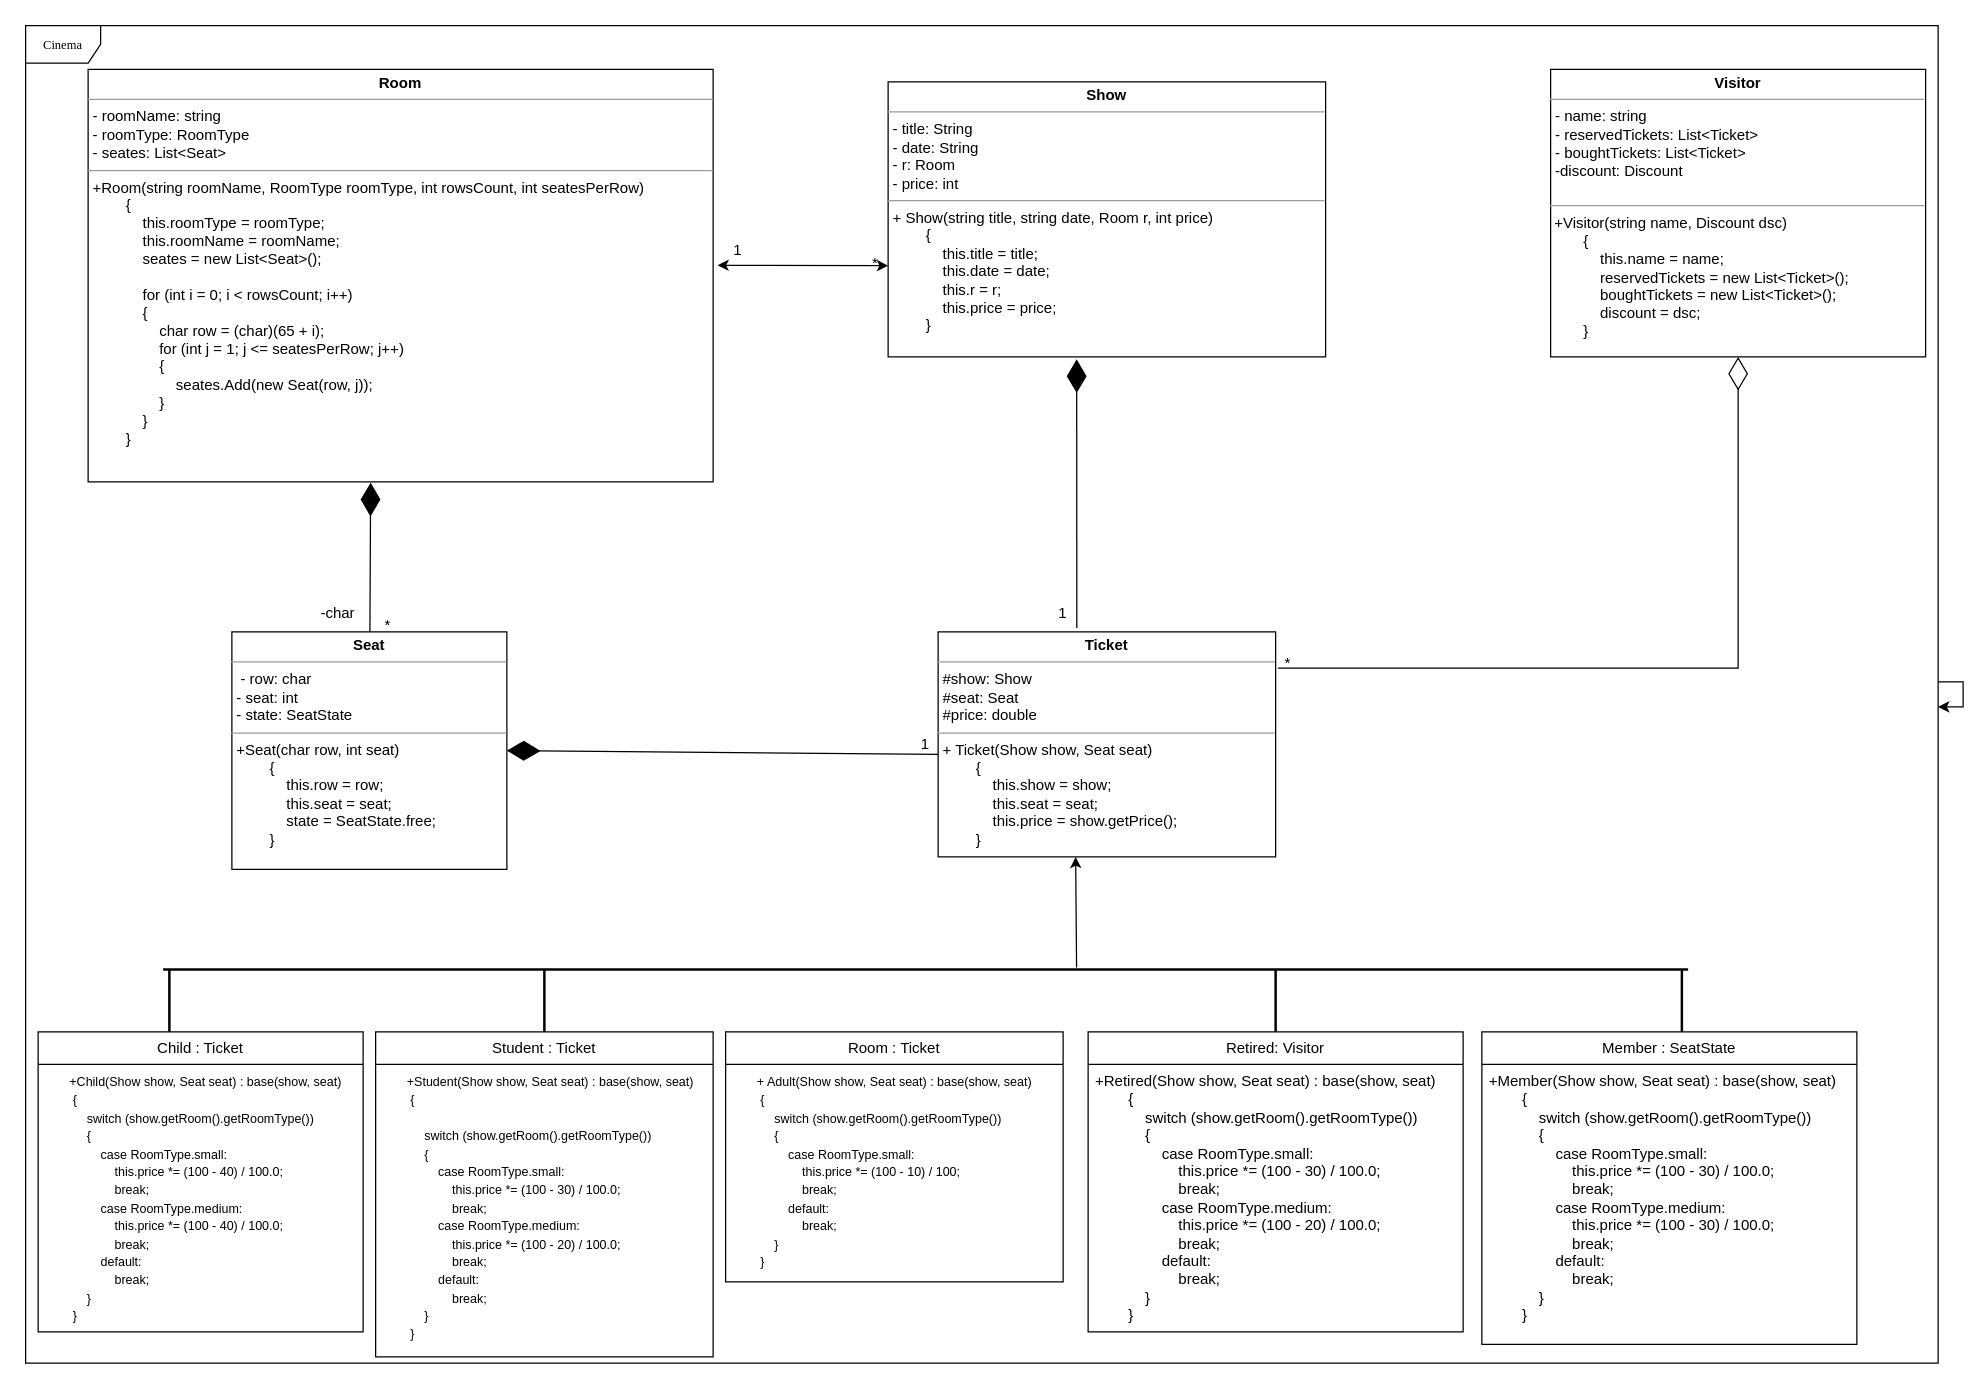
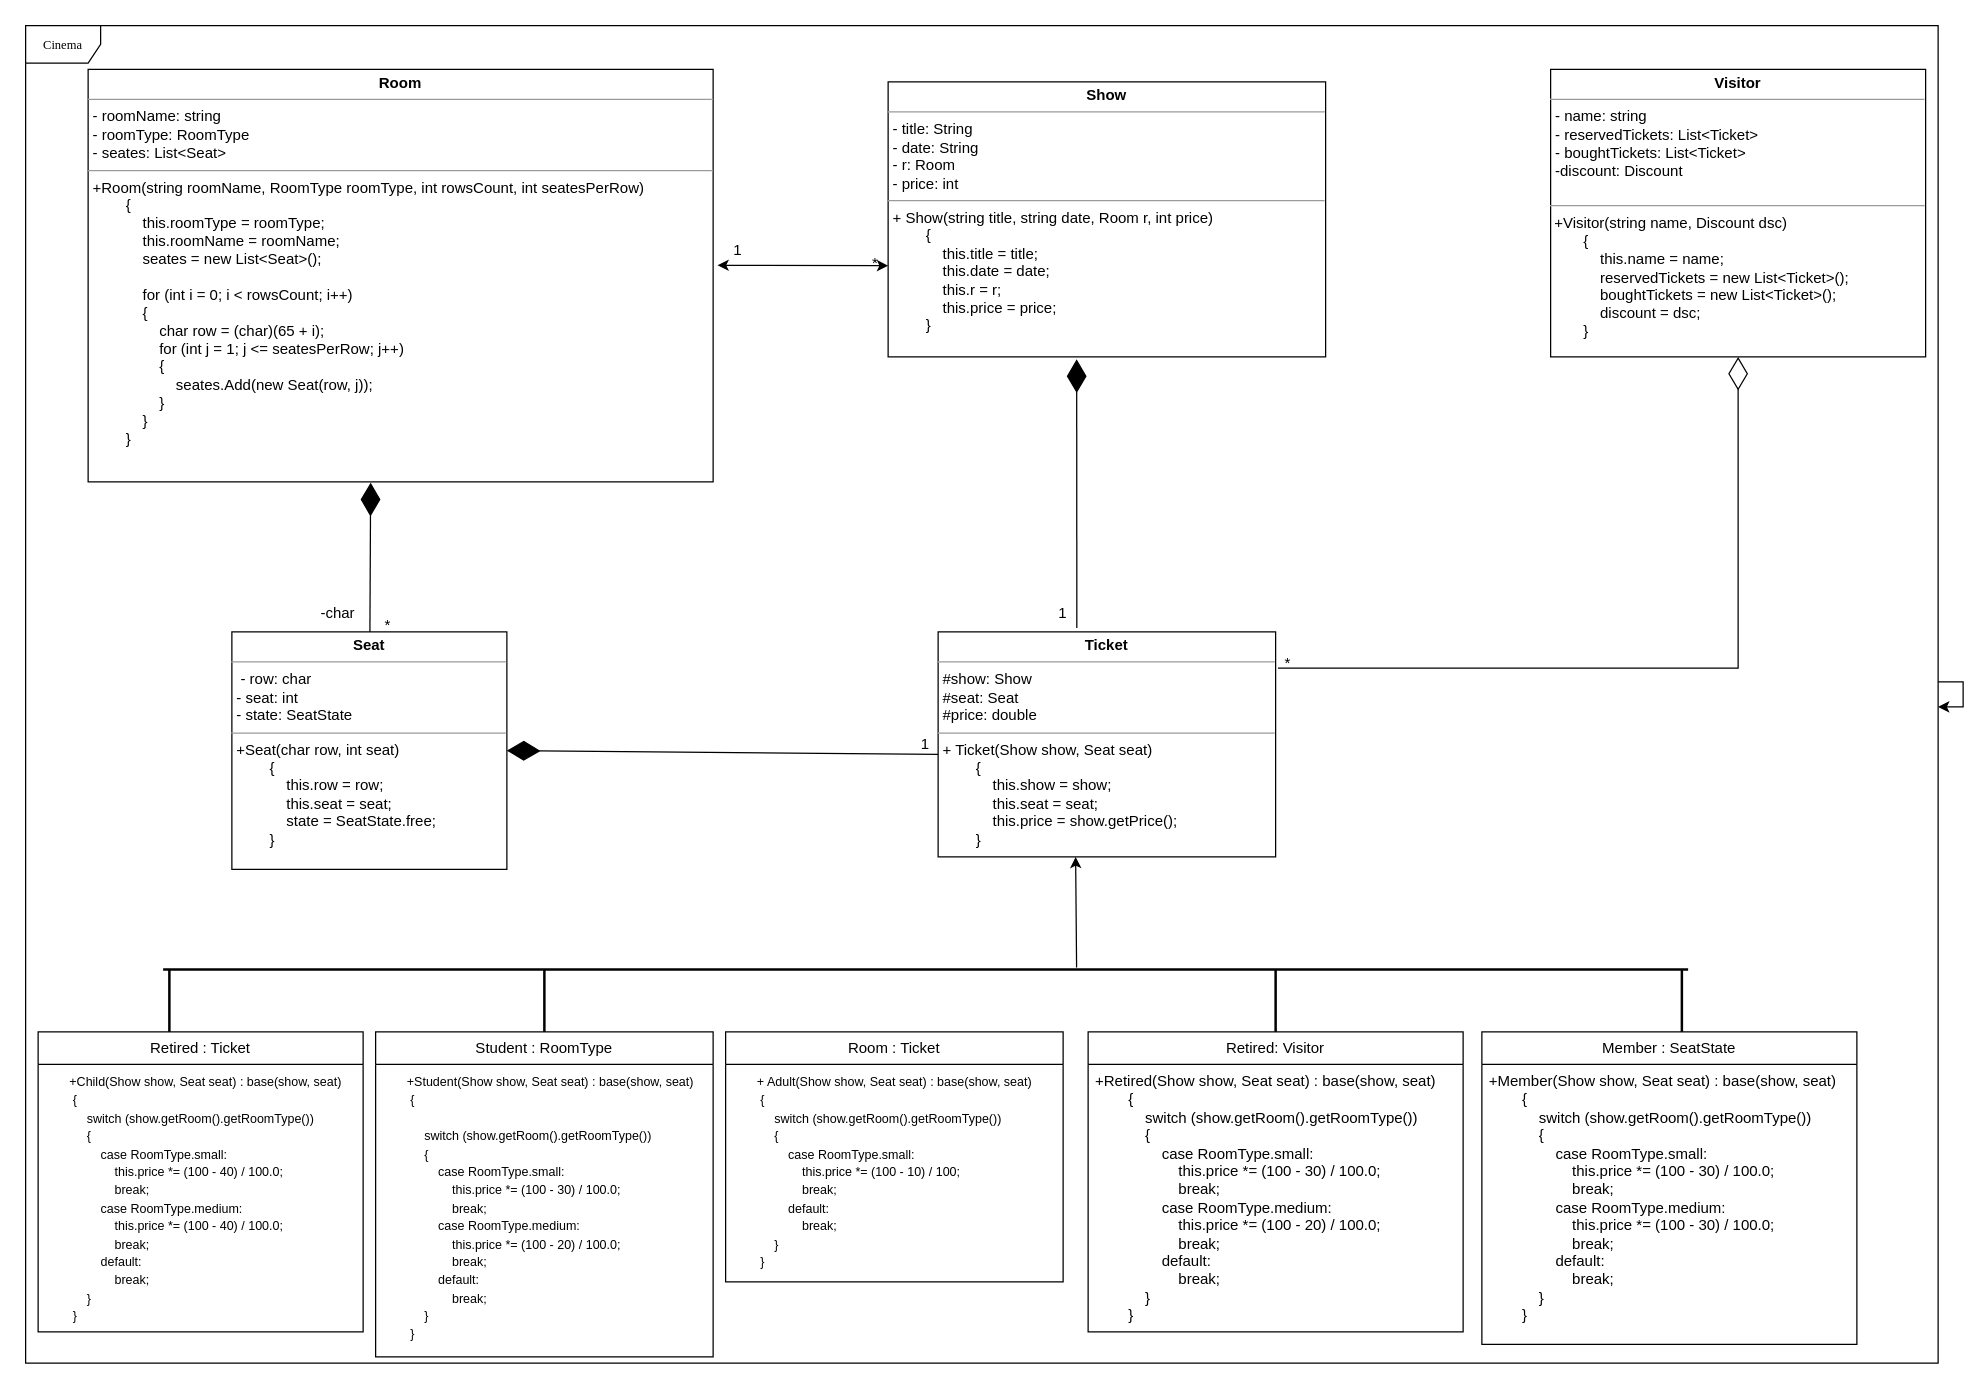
node "Child : Ticket": label "Child : Ticket" -> "Retired : Ticket"
node "Student : Ticket": label "Student : Ticket" -> "Student : RoomType"
